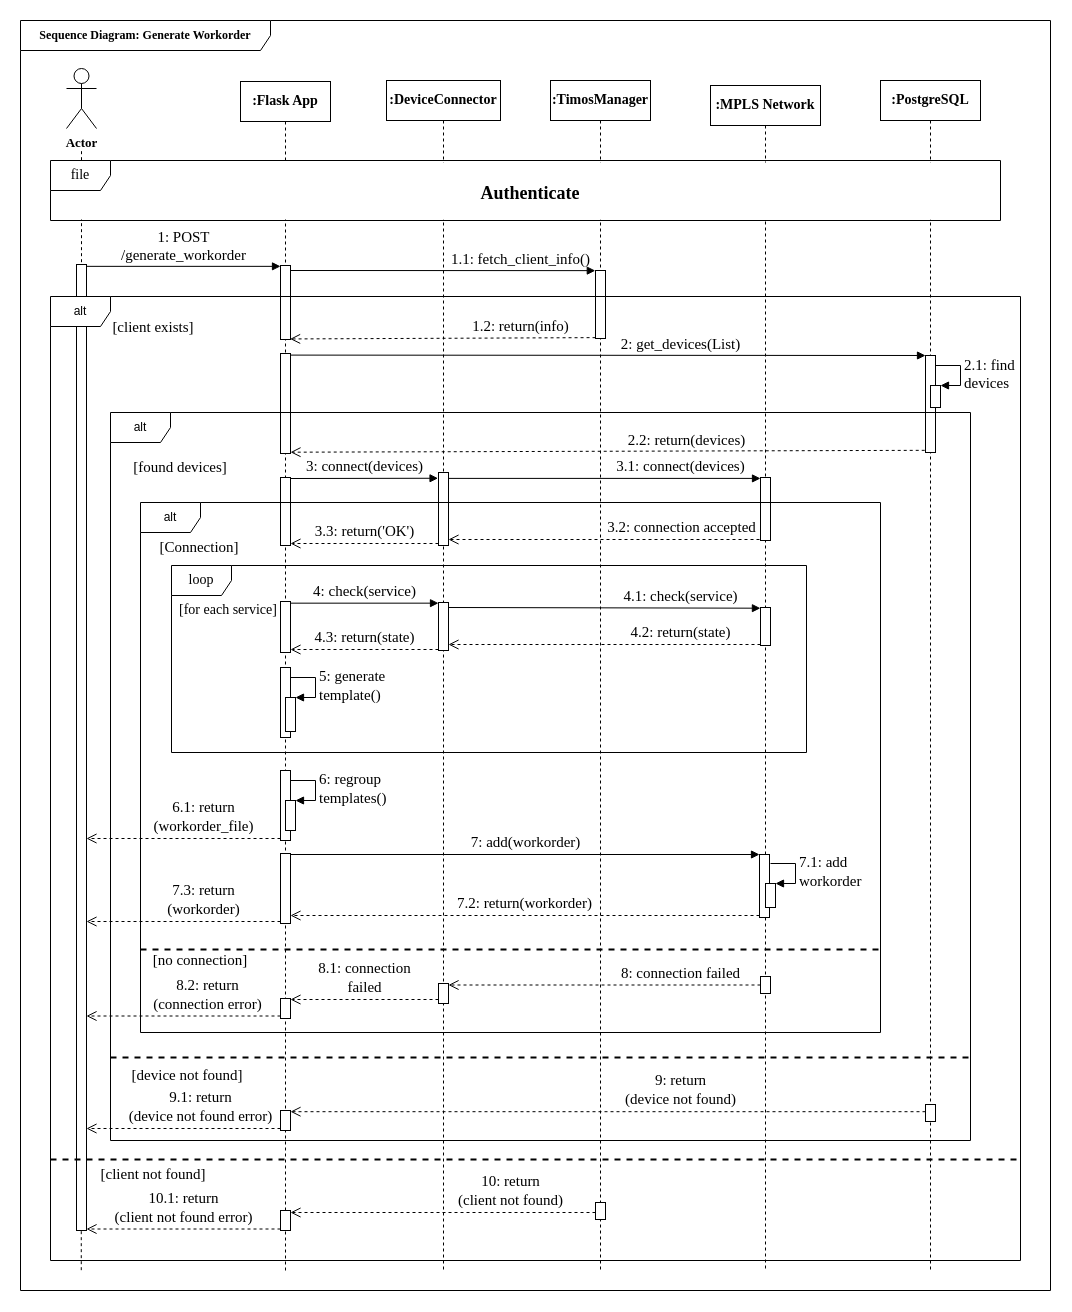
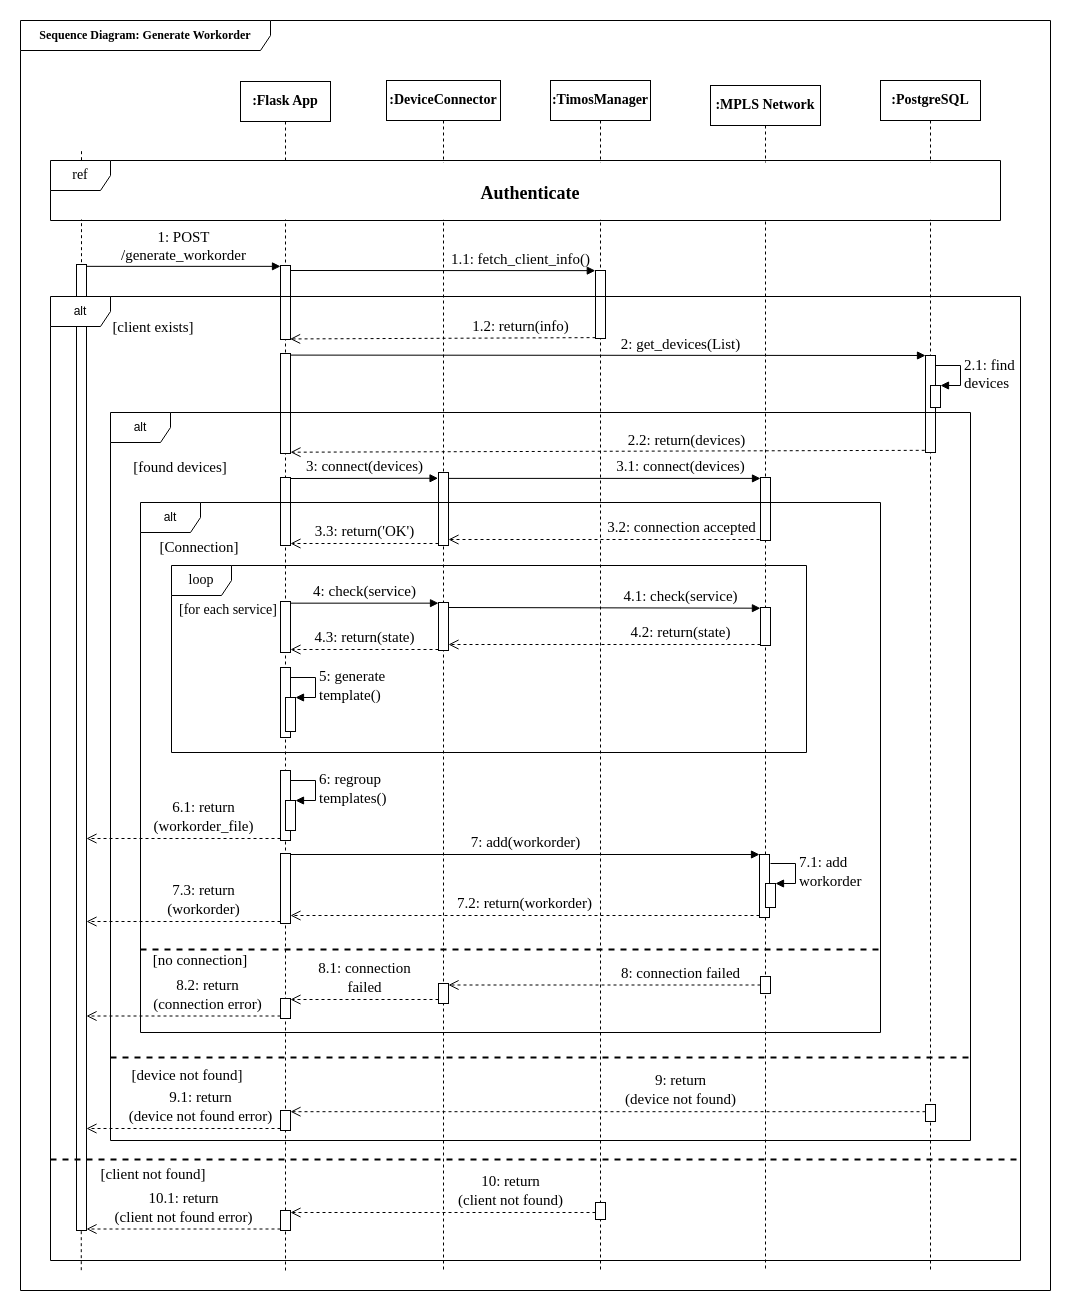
node "Actor": removed
node "file": label "file" -> "ref"
